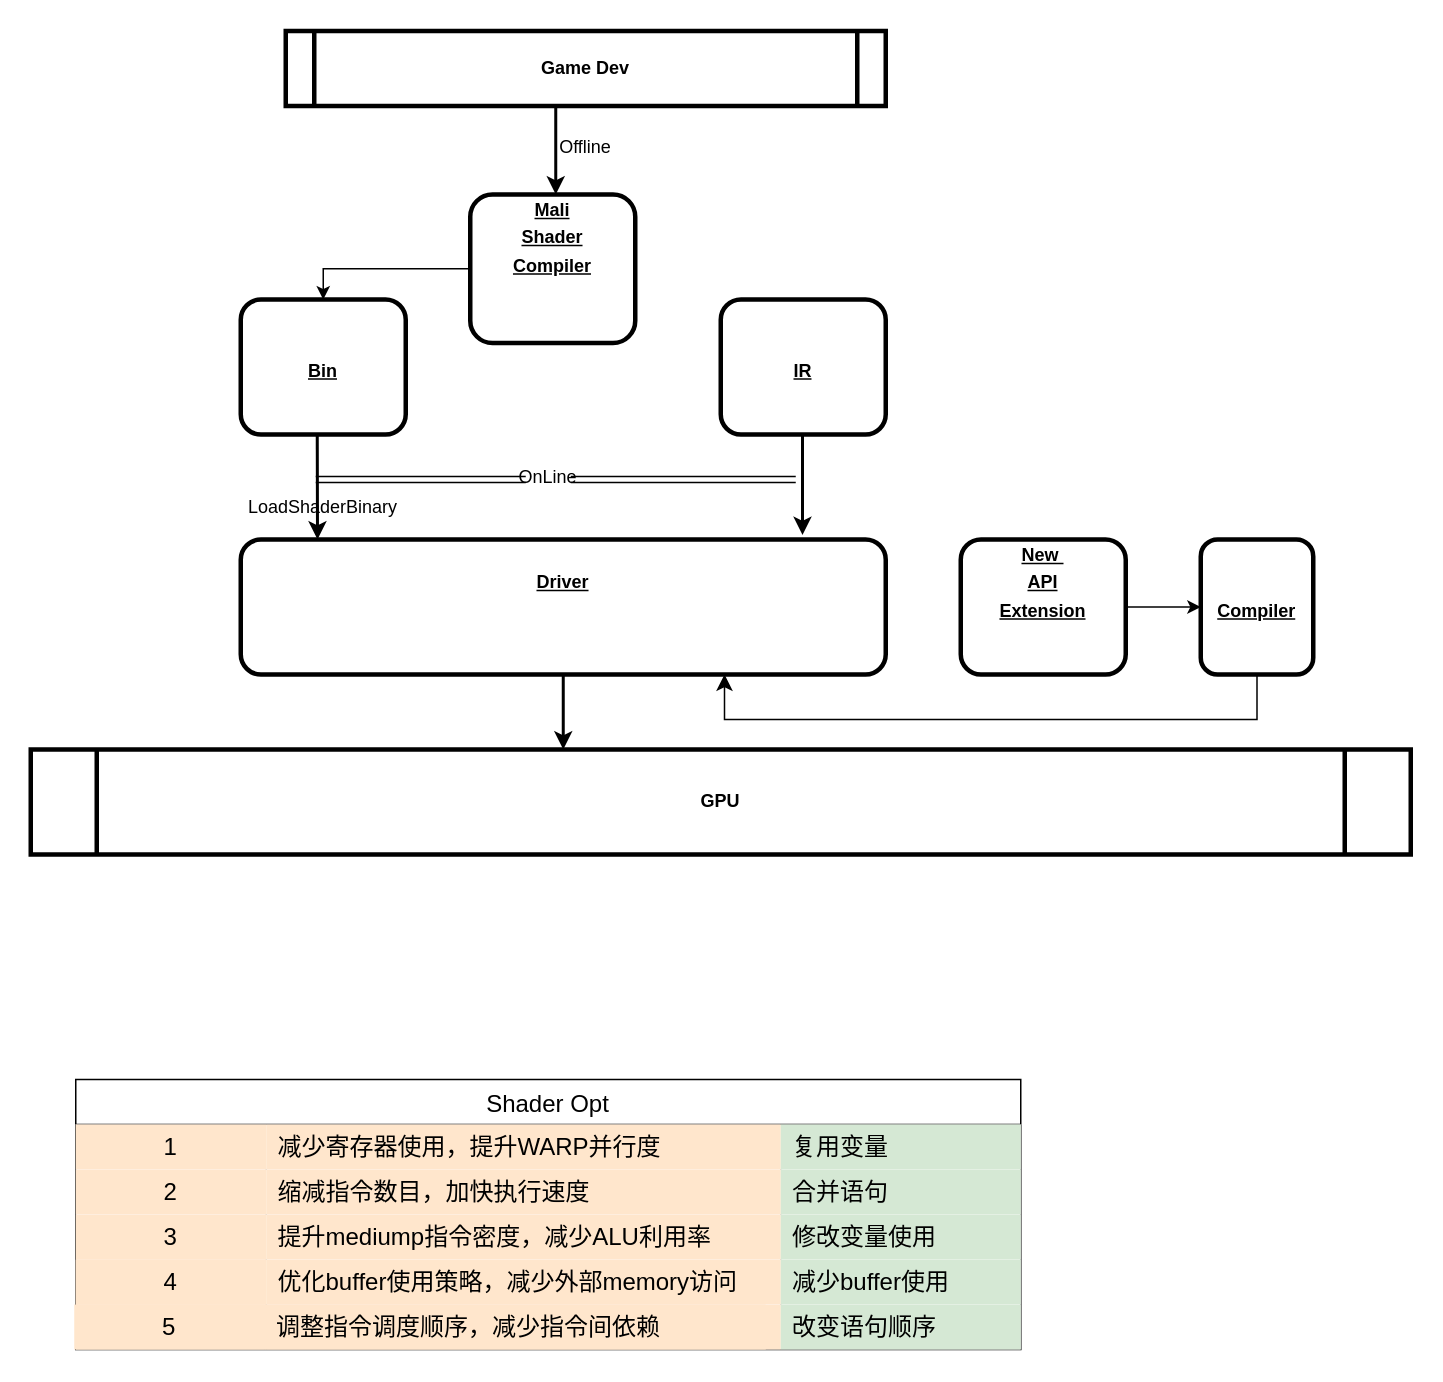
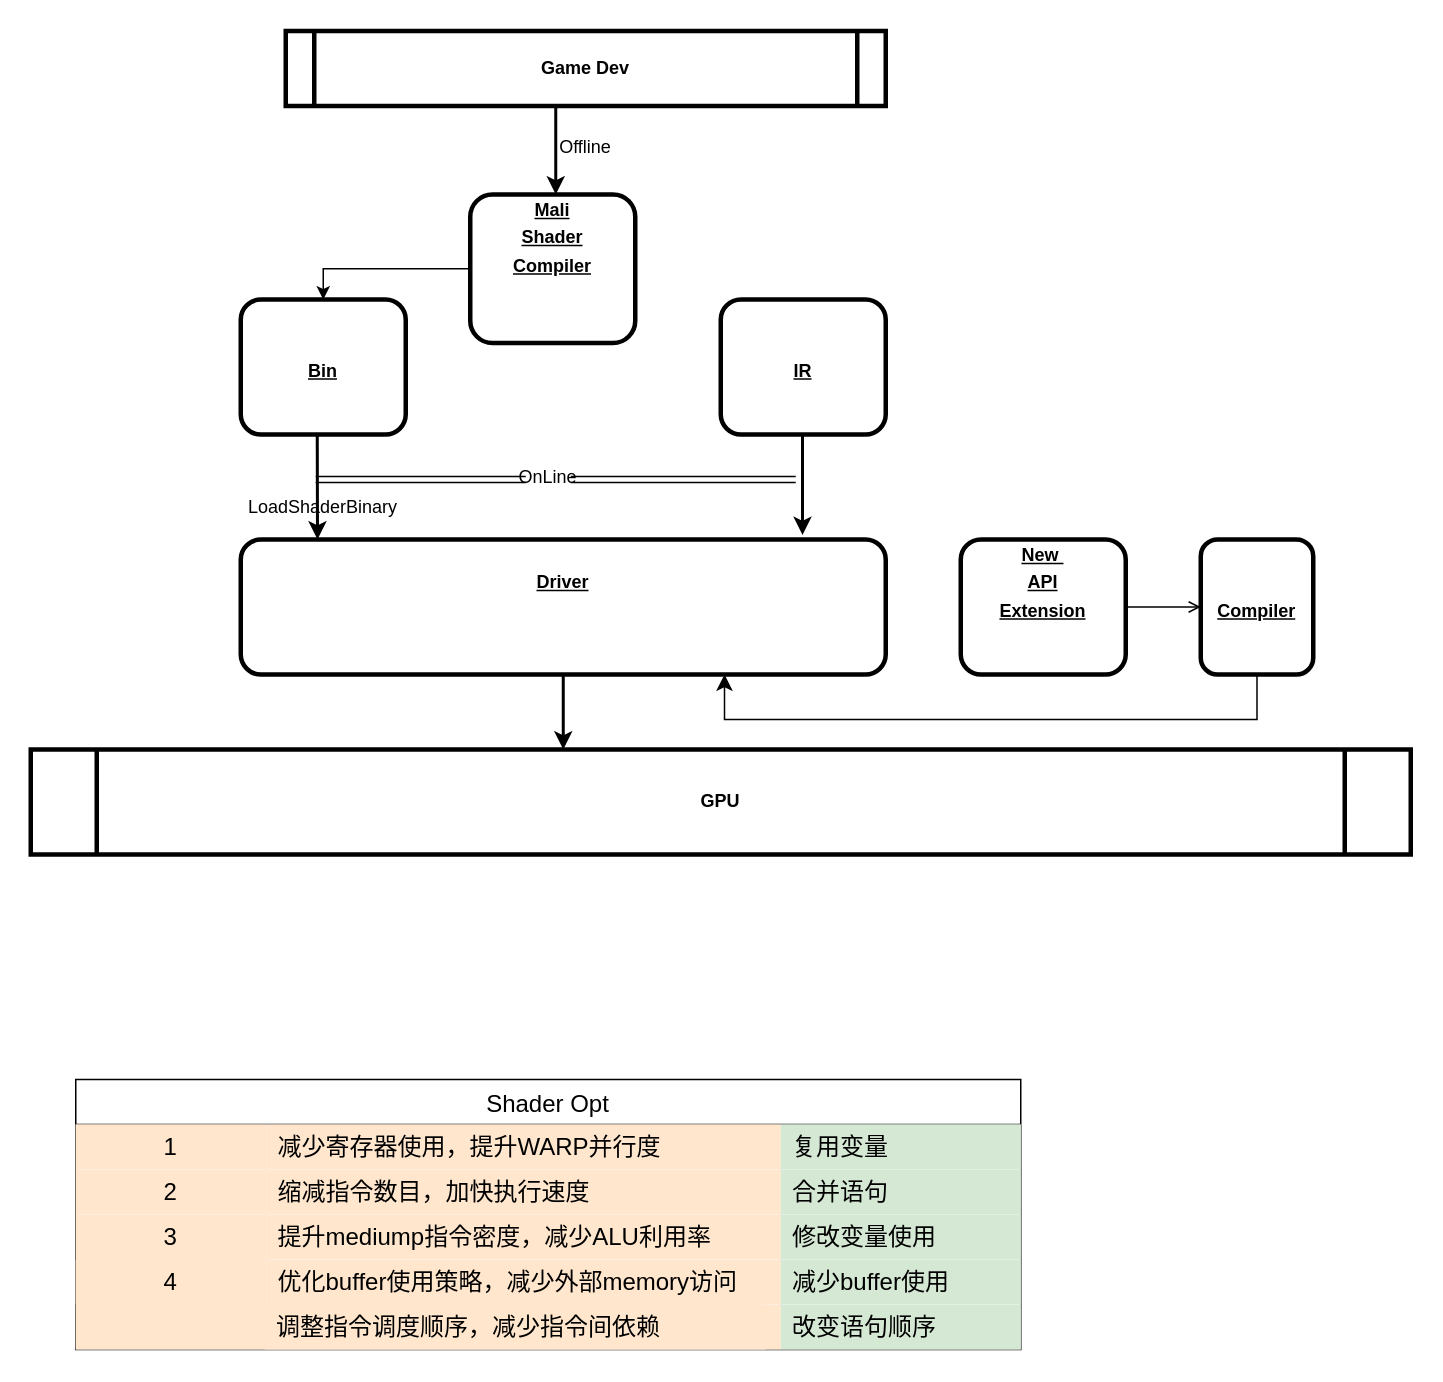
edge "New API Extension" -> "Compiler": arrowhead classic -> open
node "5": removed
